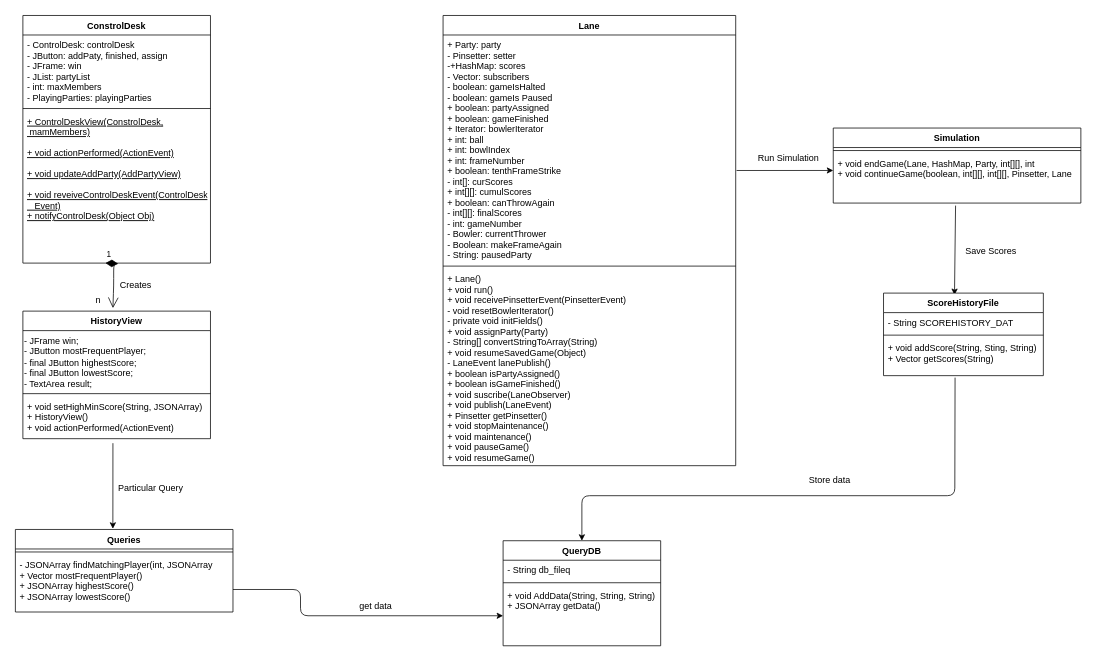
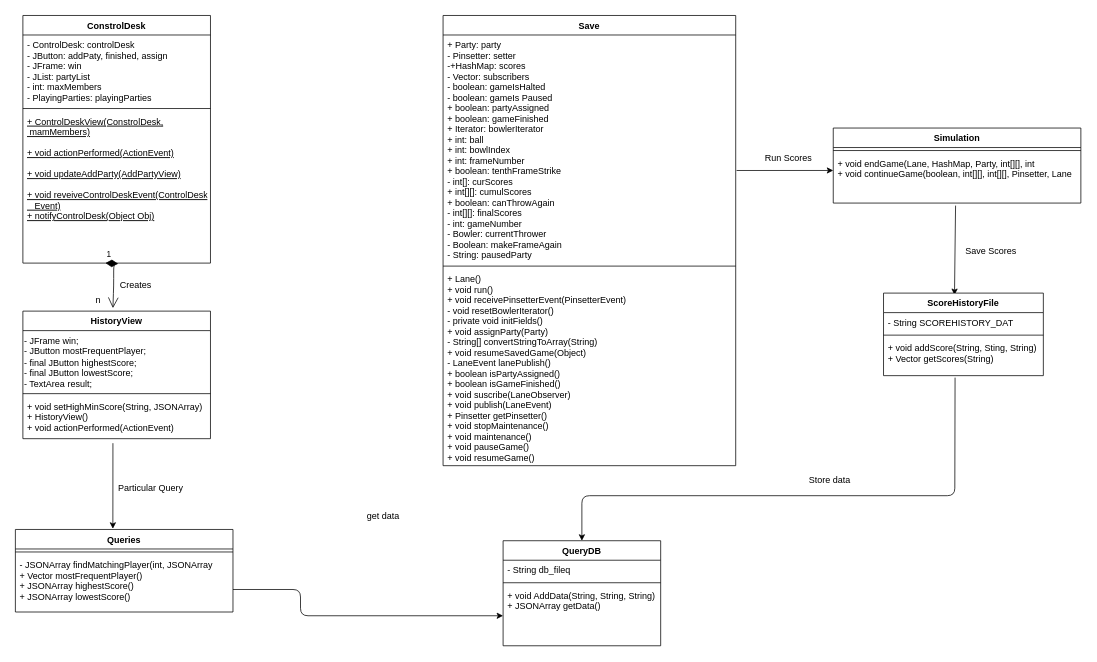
node "Lane": label "Lane" -> "Save"
node "Run Simulation": label "Run Simulation" -> "Run Scores"
node "get data": moved (375, 606) -> (383, 516)
